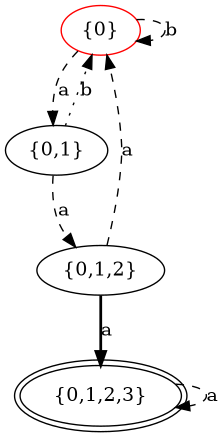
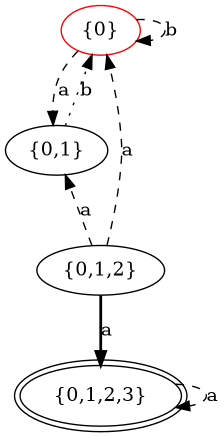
edge "{0,1}" -> "{0,1,2}": reversed
